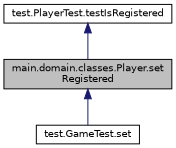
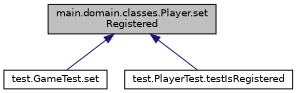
edge "main.domain.classes.Player.set Registered" -> "test.PlayerTest.testIsRegistered": reversed
